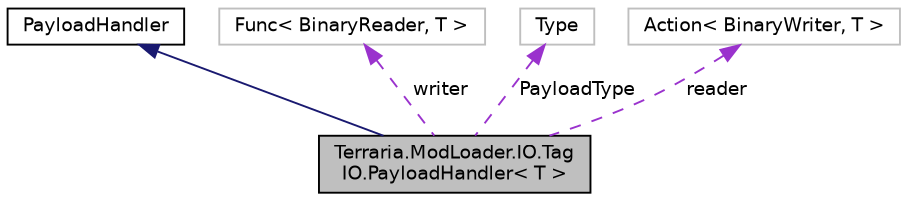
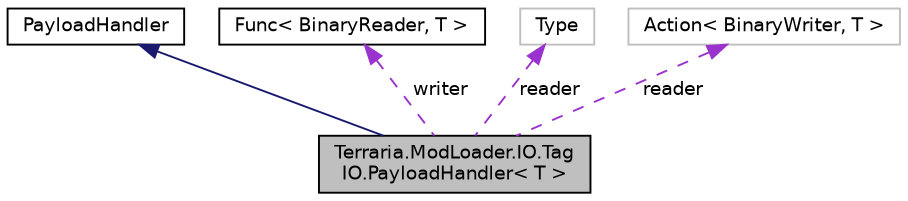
node "Func< BinaryReader, T >": color grey75 -> black
edge "Terraria.ModLoader.IO.Tag IO.PayloadHandler< T >" -> "Type": label " PayloadType" -> " reader"
